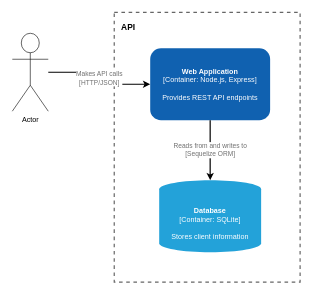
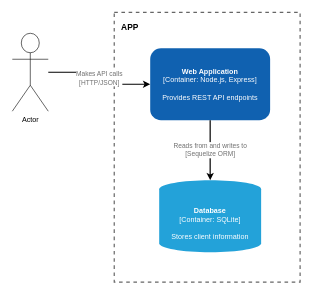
node "API": label "API" -> "APP"
